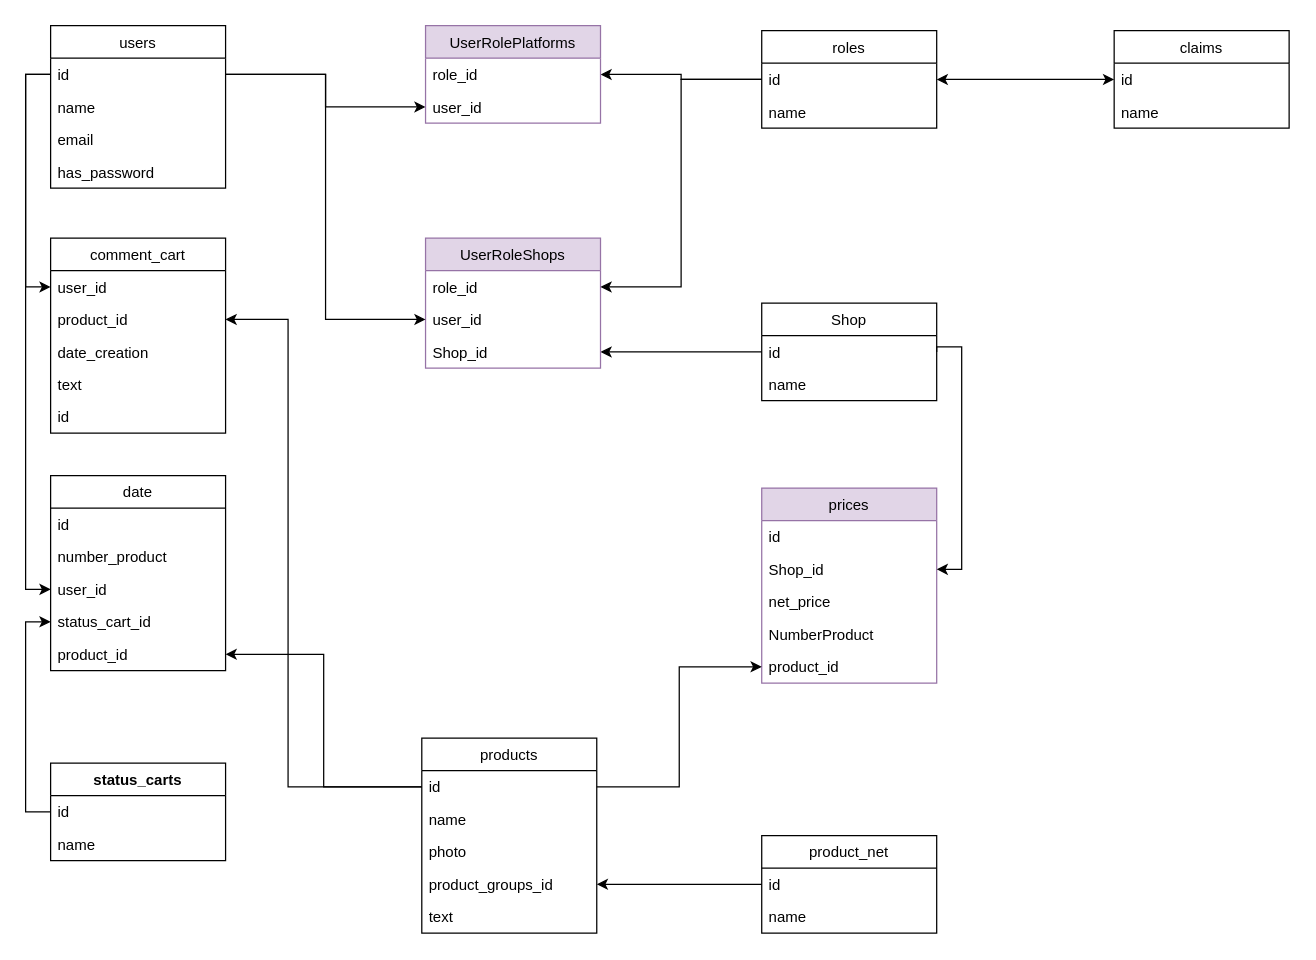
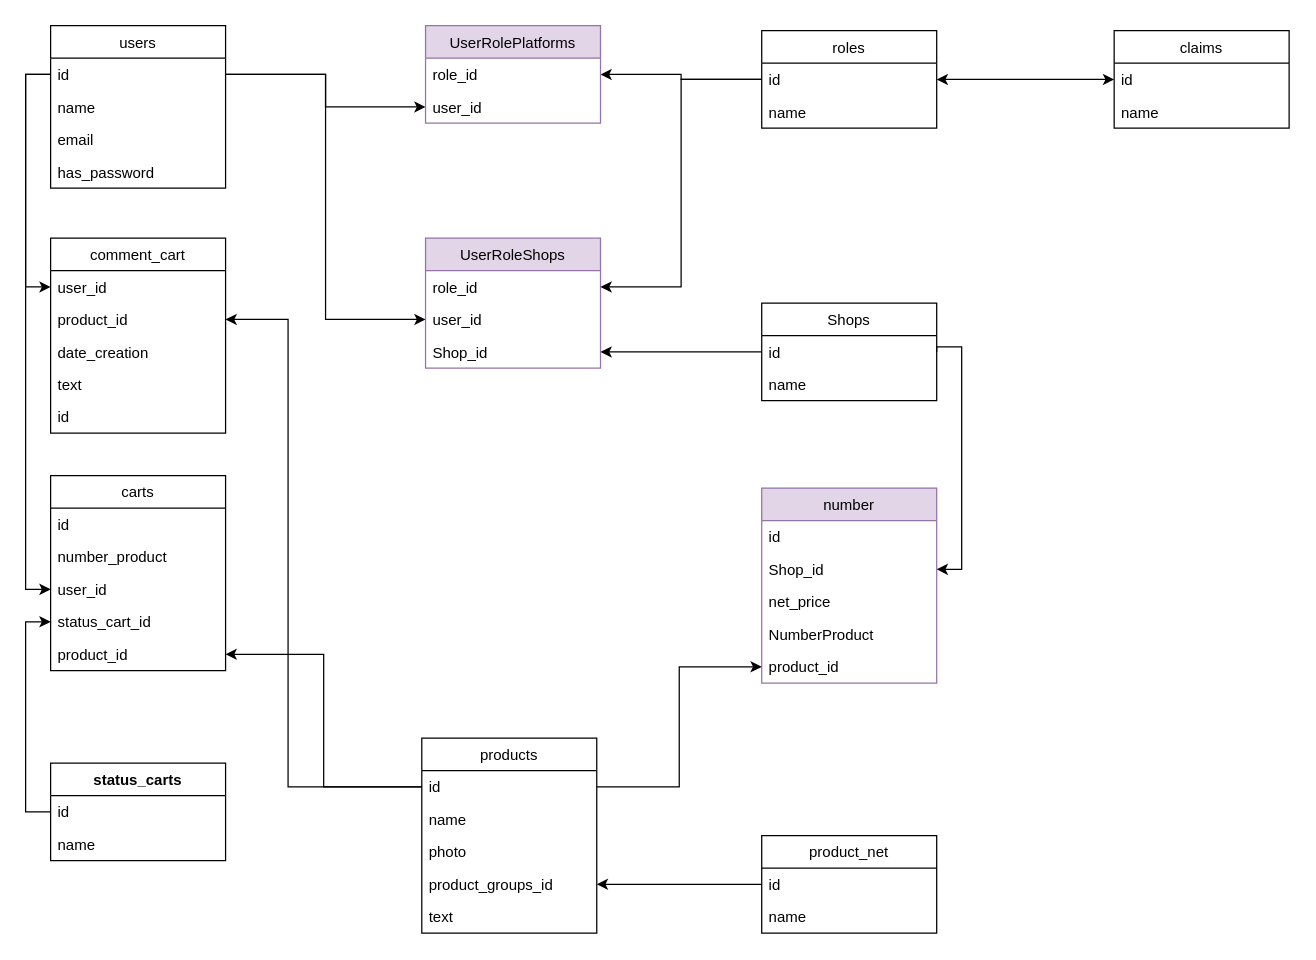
node "Shop": label "Shop" -> "Shops"
node "date": label "date" -> "carts"
node "prices": label "prices" -> "number"
